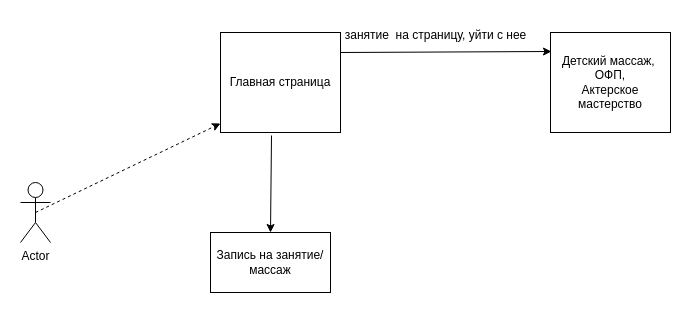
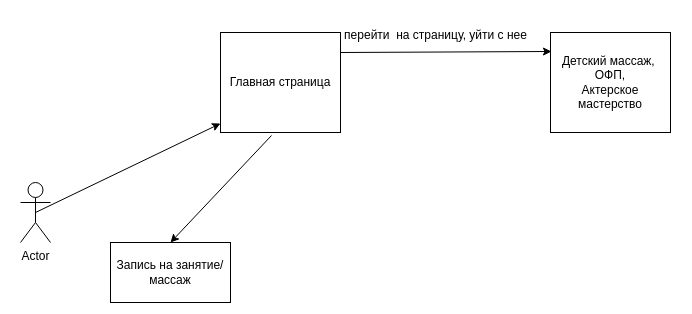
node "занятие на страницу, уйти с нее": label "занятие на страницу, уйти с нее" -> "перейти на страницу, уйти с нее"
edge "Actor" -> "Главная страница": style dashed -> solid
node "Запись на занятие/массаж": moved (271, 263) -> (171, 273)
